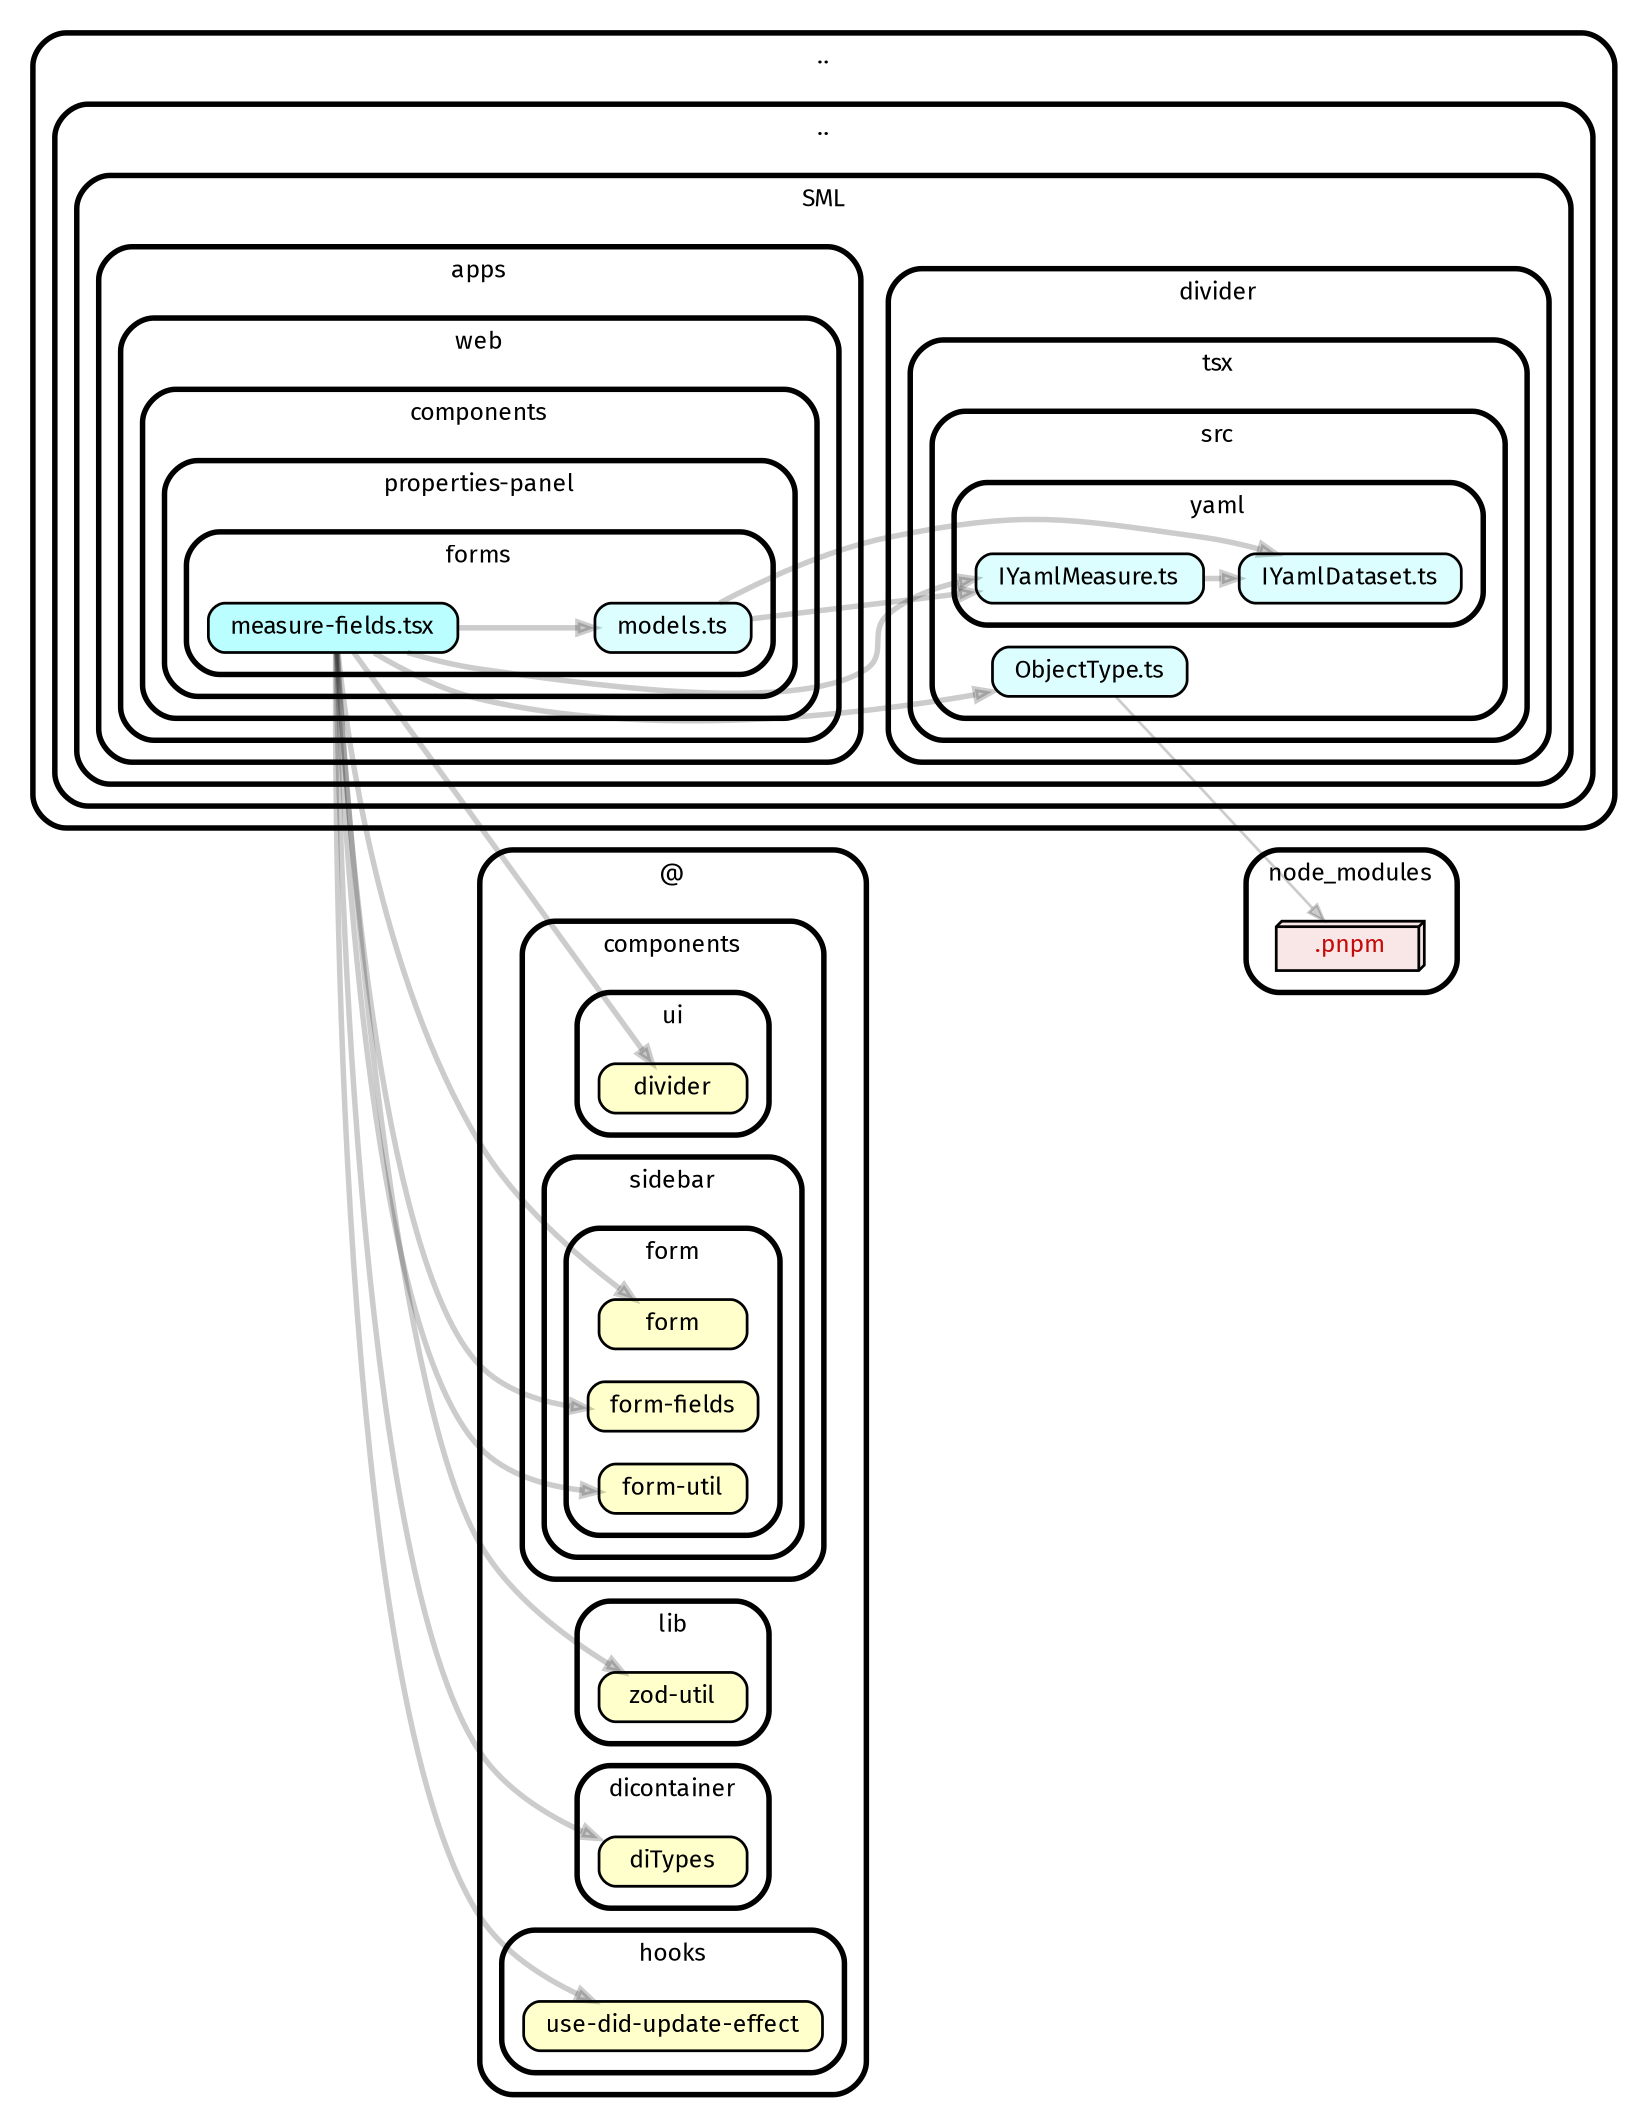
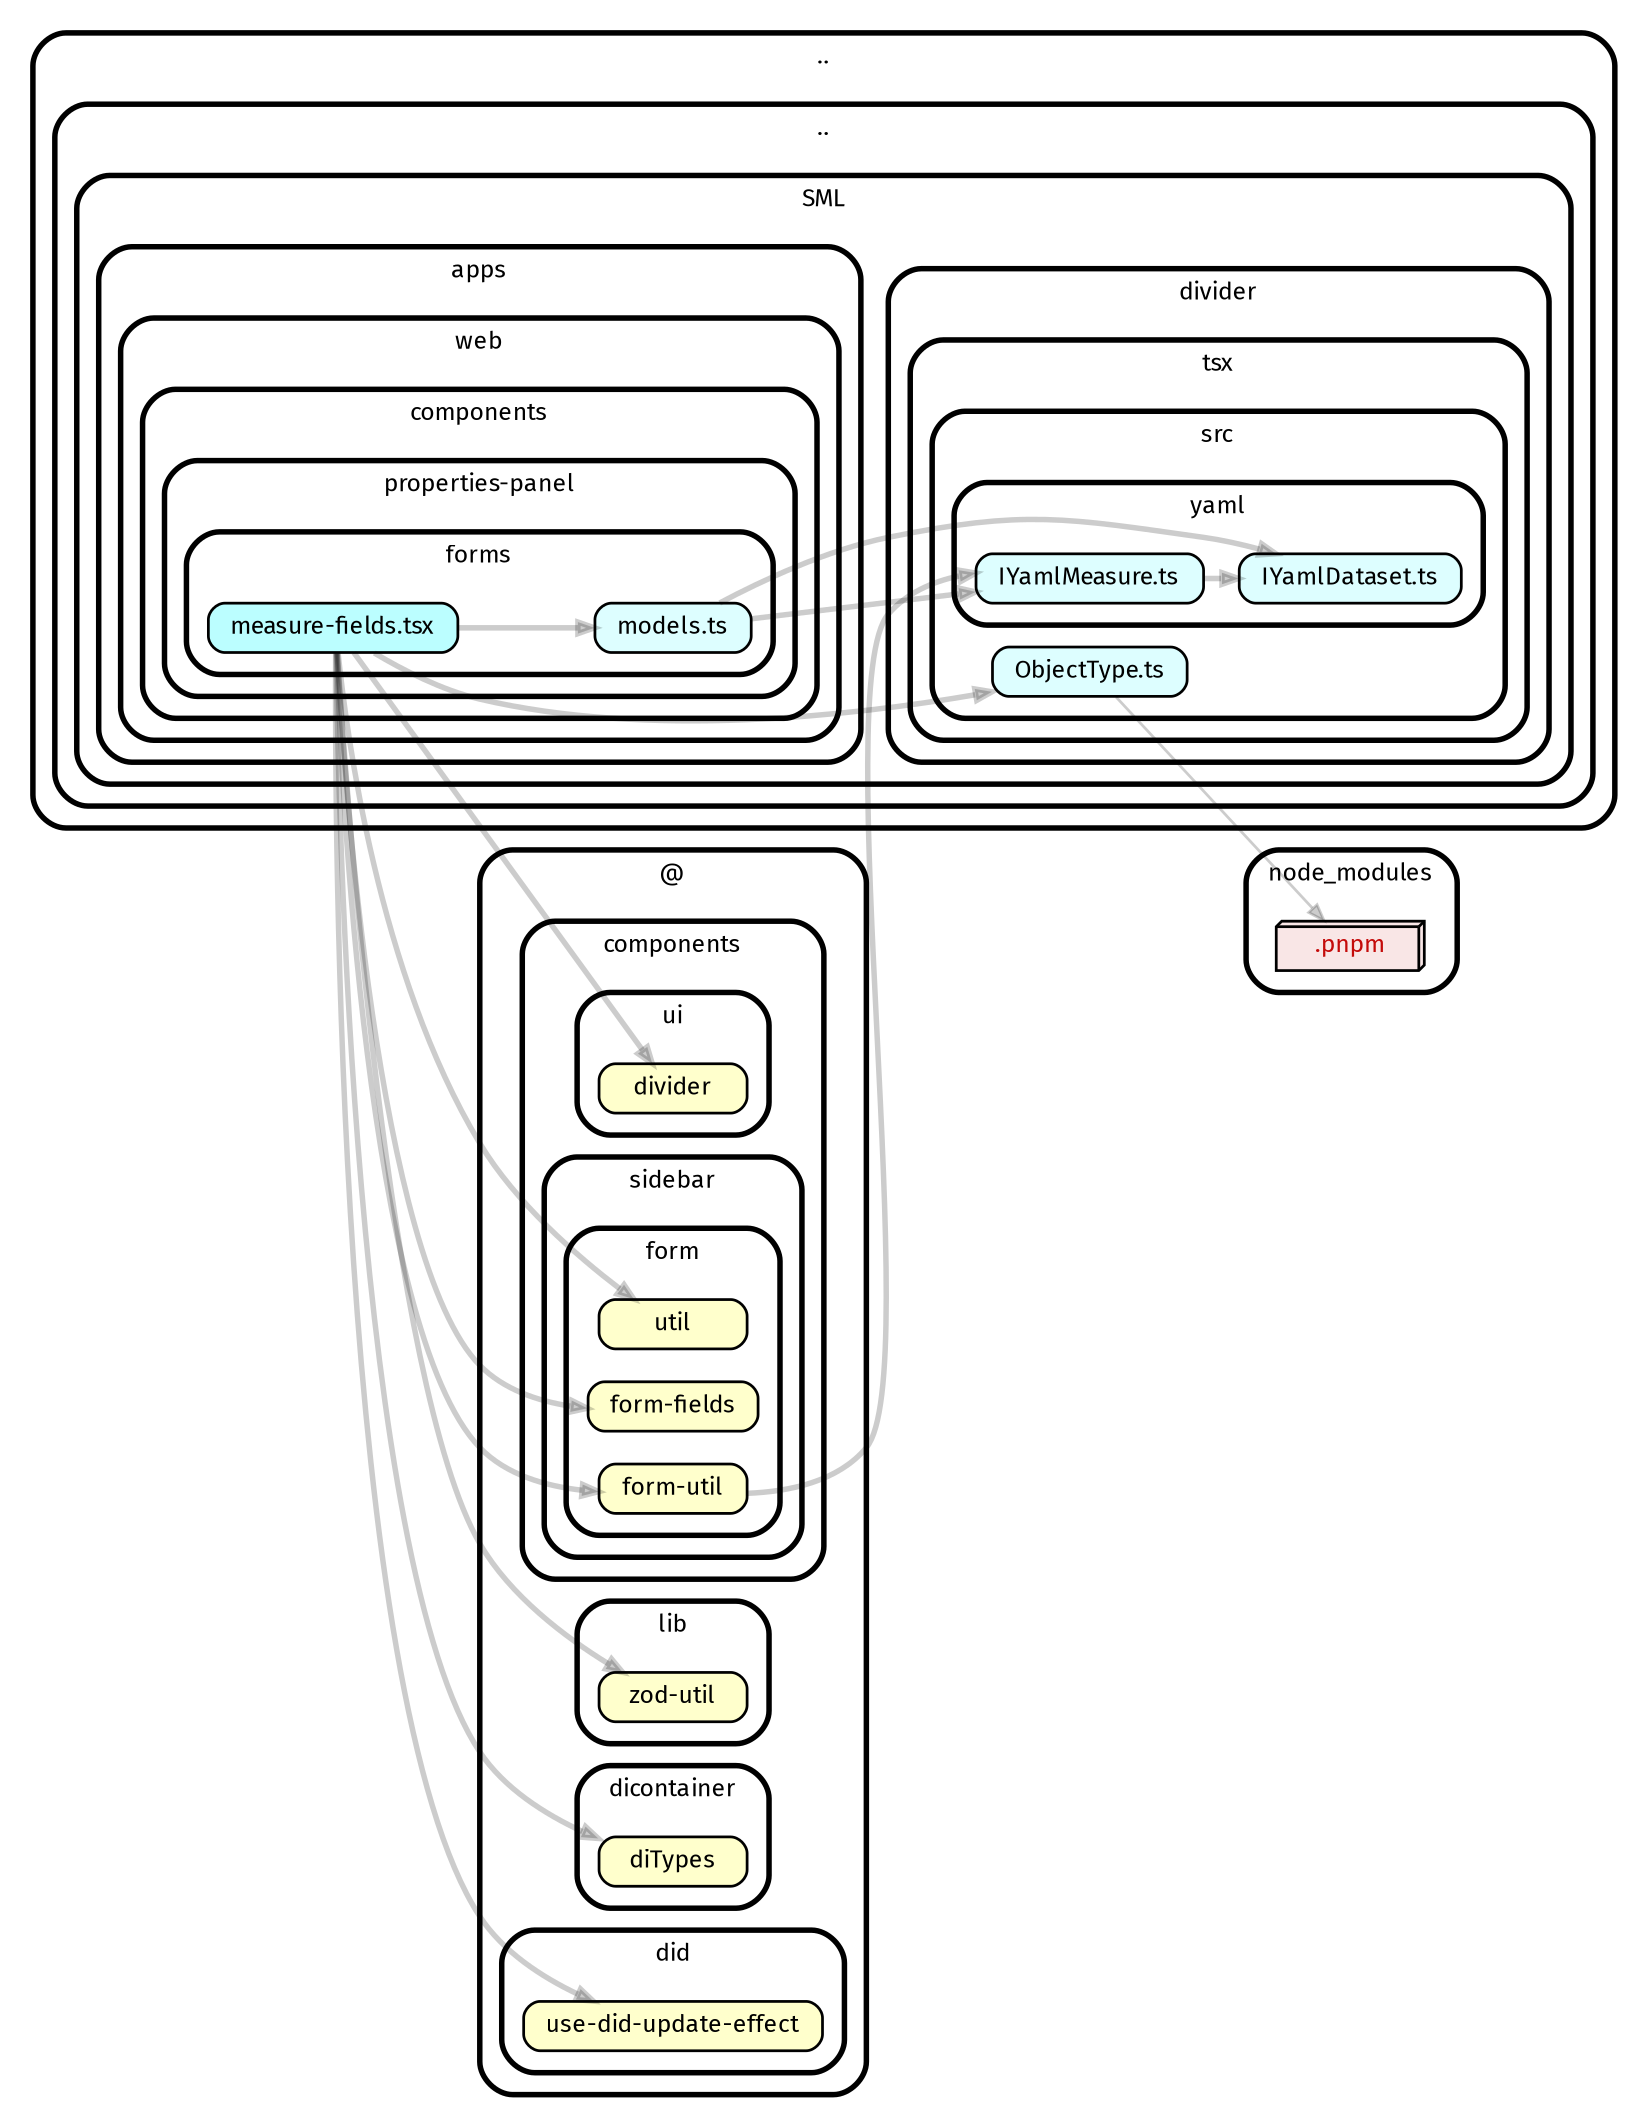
edge "measure-fields.tsx" -> "IYamlMeasure.ts": now "form-util" -> "IYamlMeasure.ts"
node "form": label "form" -> "util"
cluster "hooks": label "hooks" -> "did"
